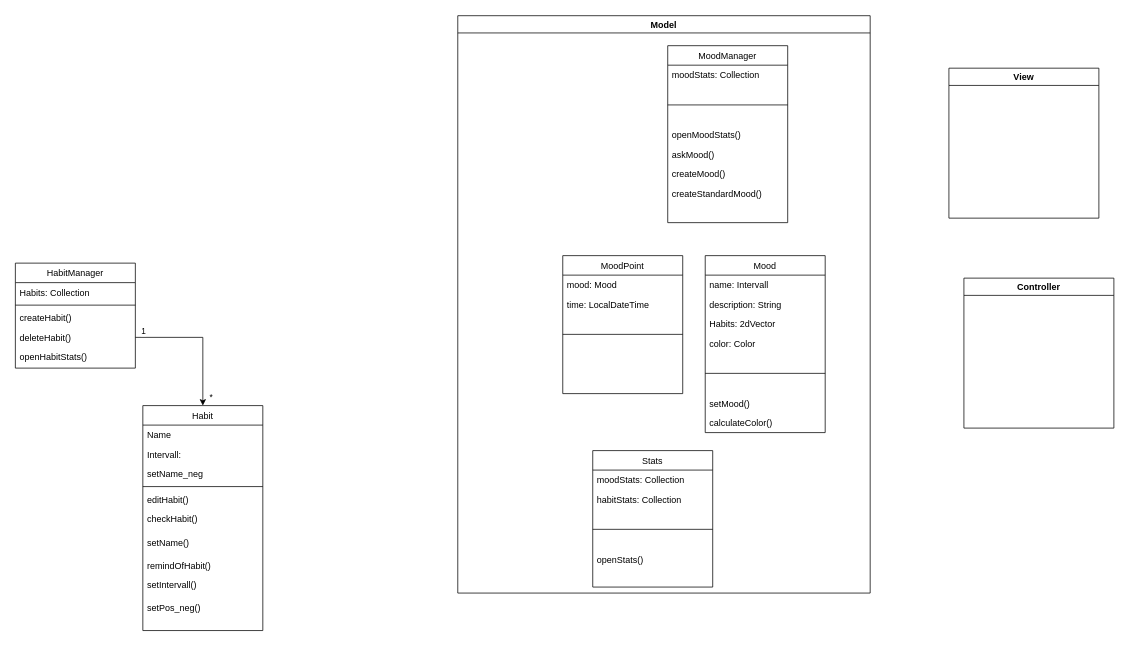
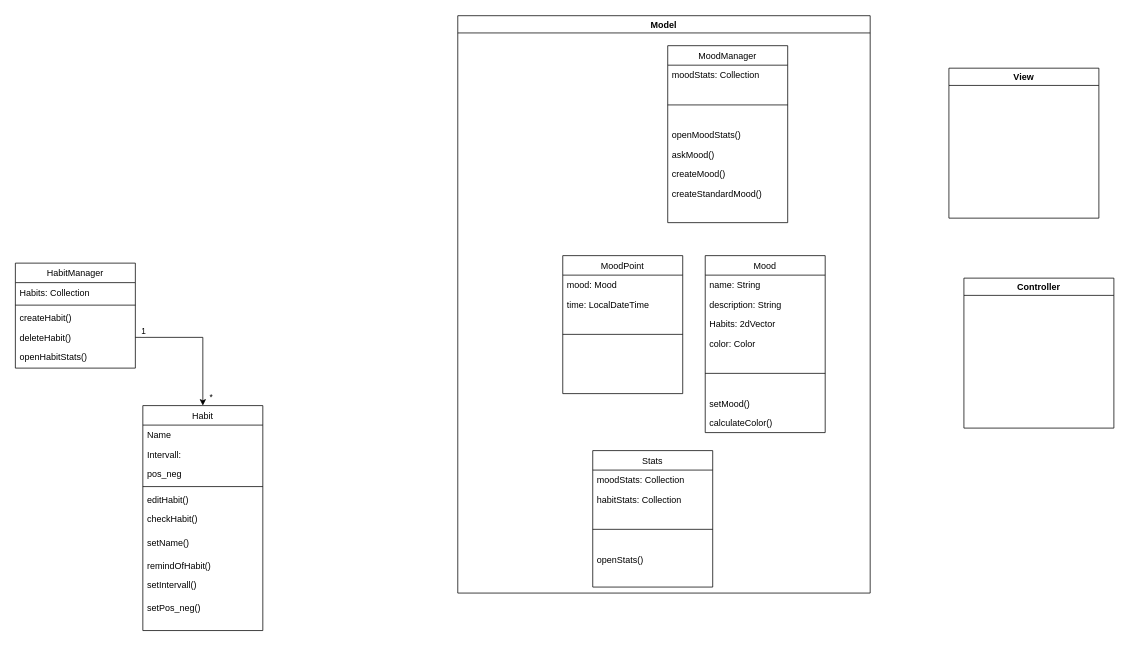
node "name: Intervall": label "name: Intervall" -> "name: String"
node "setName_neg": label "setName_neg" -> "pos_neg"
